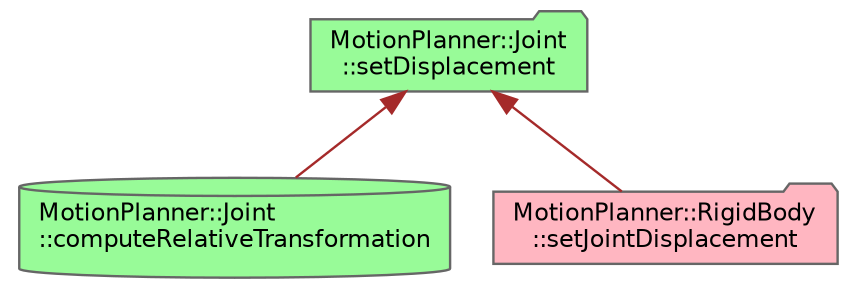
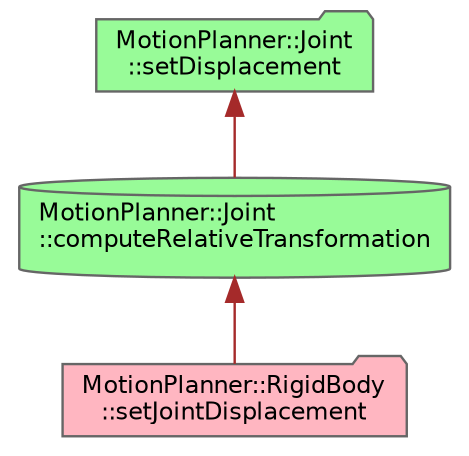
edge "MotionPlanner::RigidBody ::setJointDisplacement" -> "MotionPlanner::Joint ::setDisplacement": now "MotionPlanner::RigidBody ::setJointDisplacement" -> "MotionPlanner::Joint ::computeRelativeTransformation"
